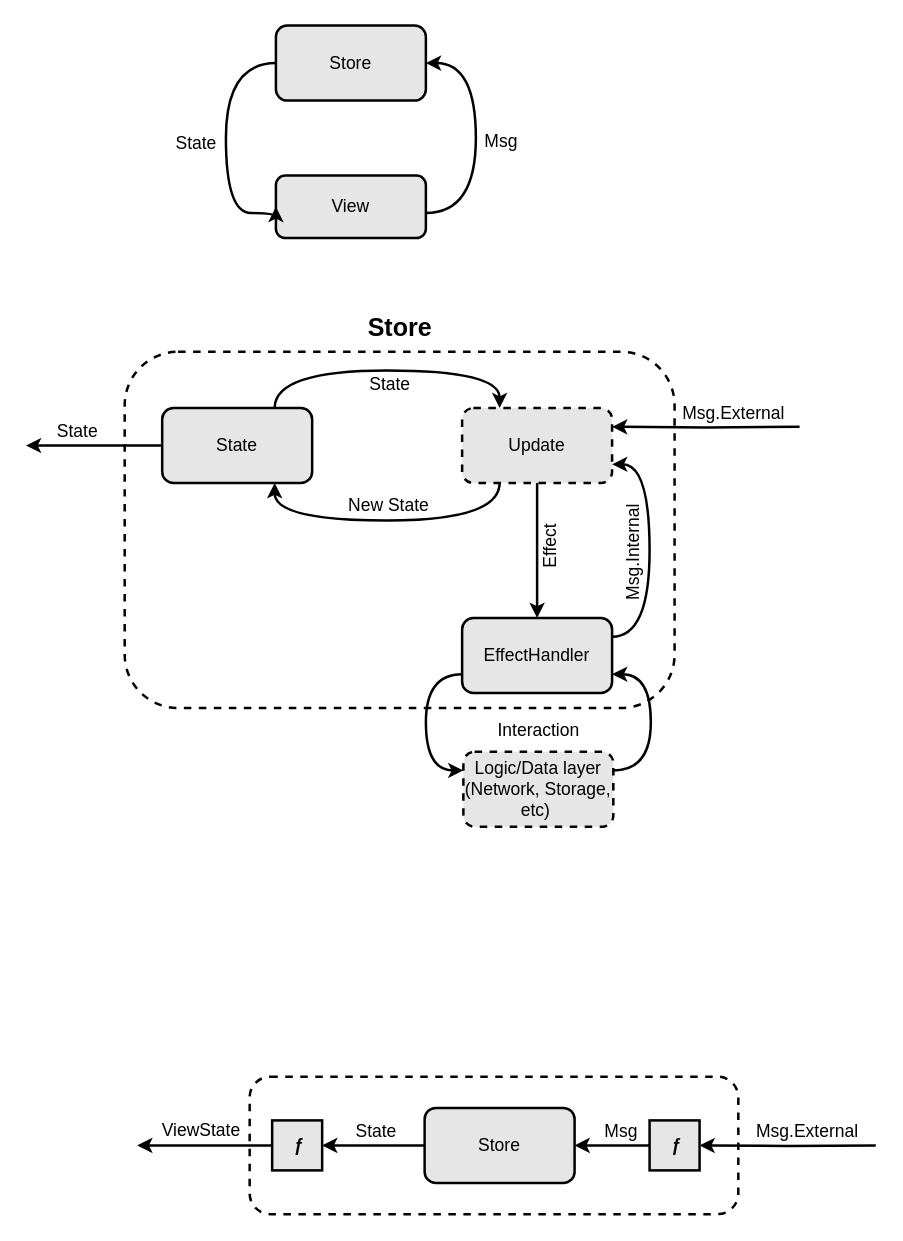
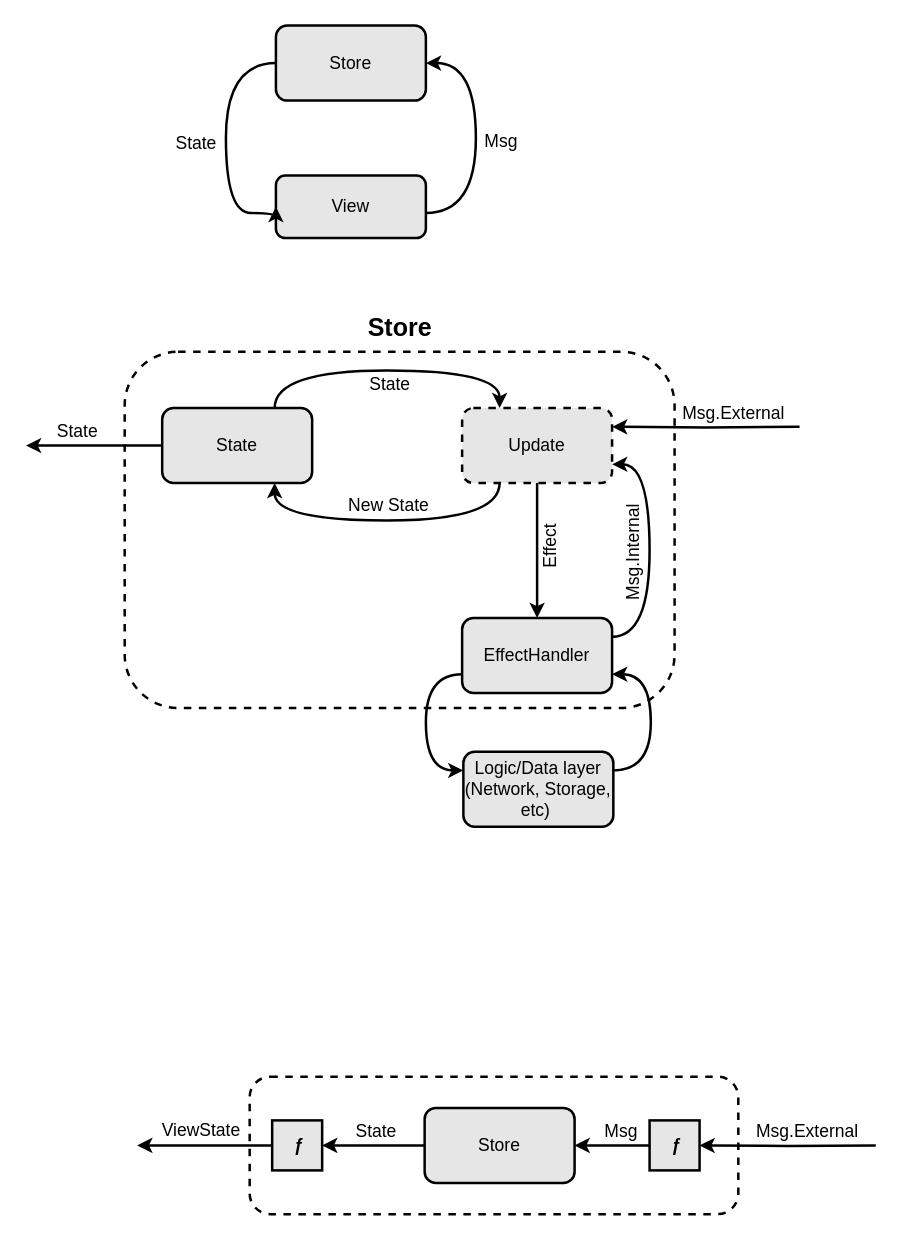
node "Interaction": removed
node "Logic/Data layer (Network, Storage, etc)": style dashed -> solid
